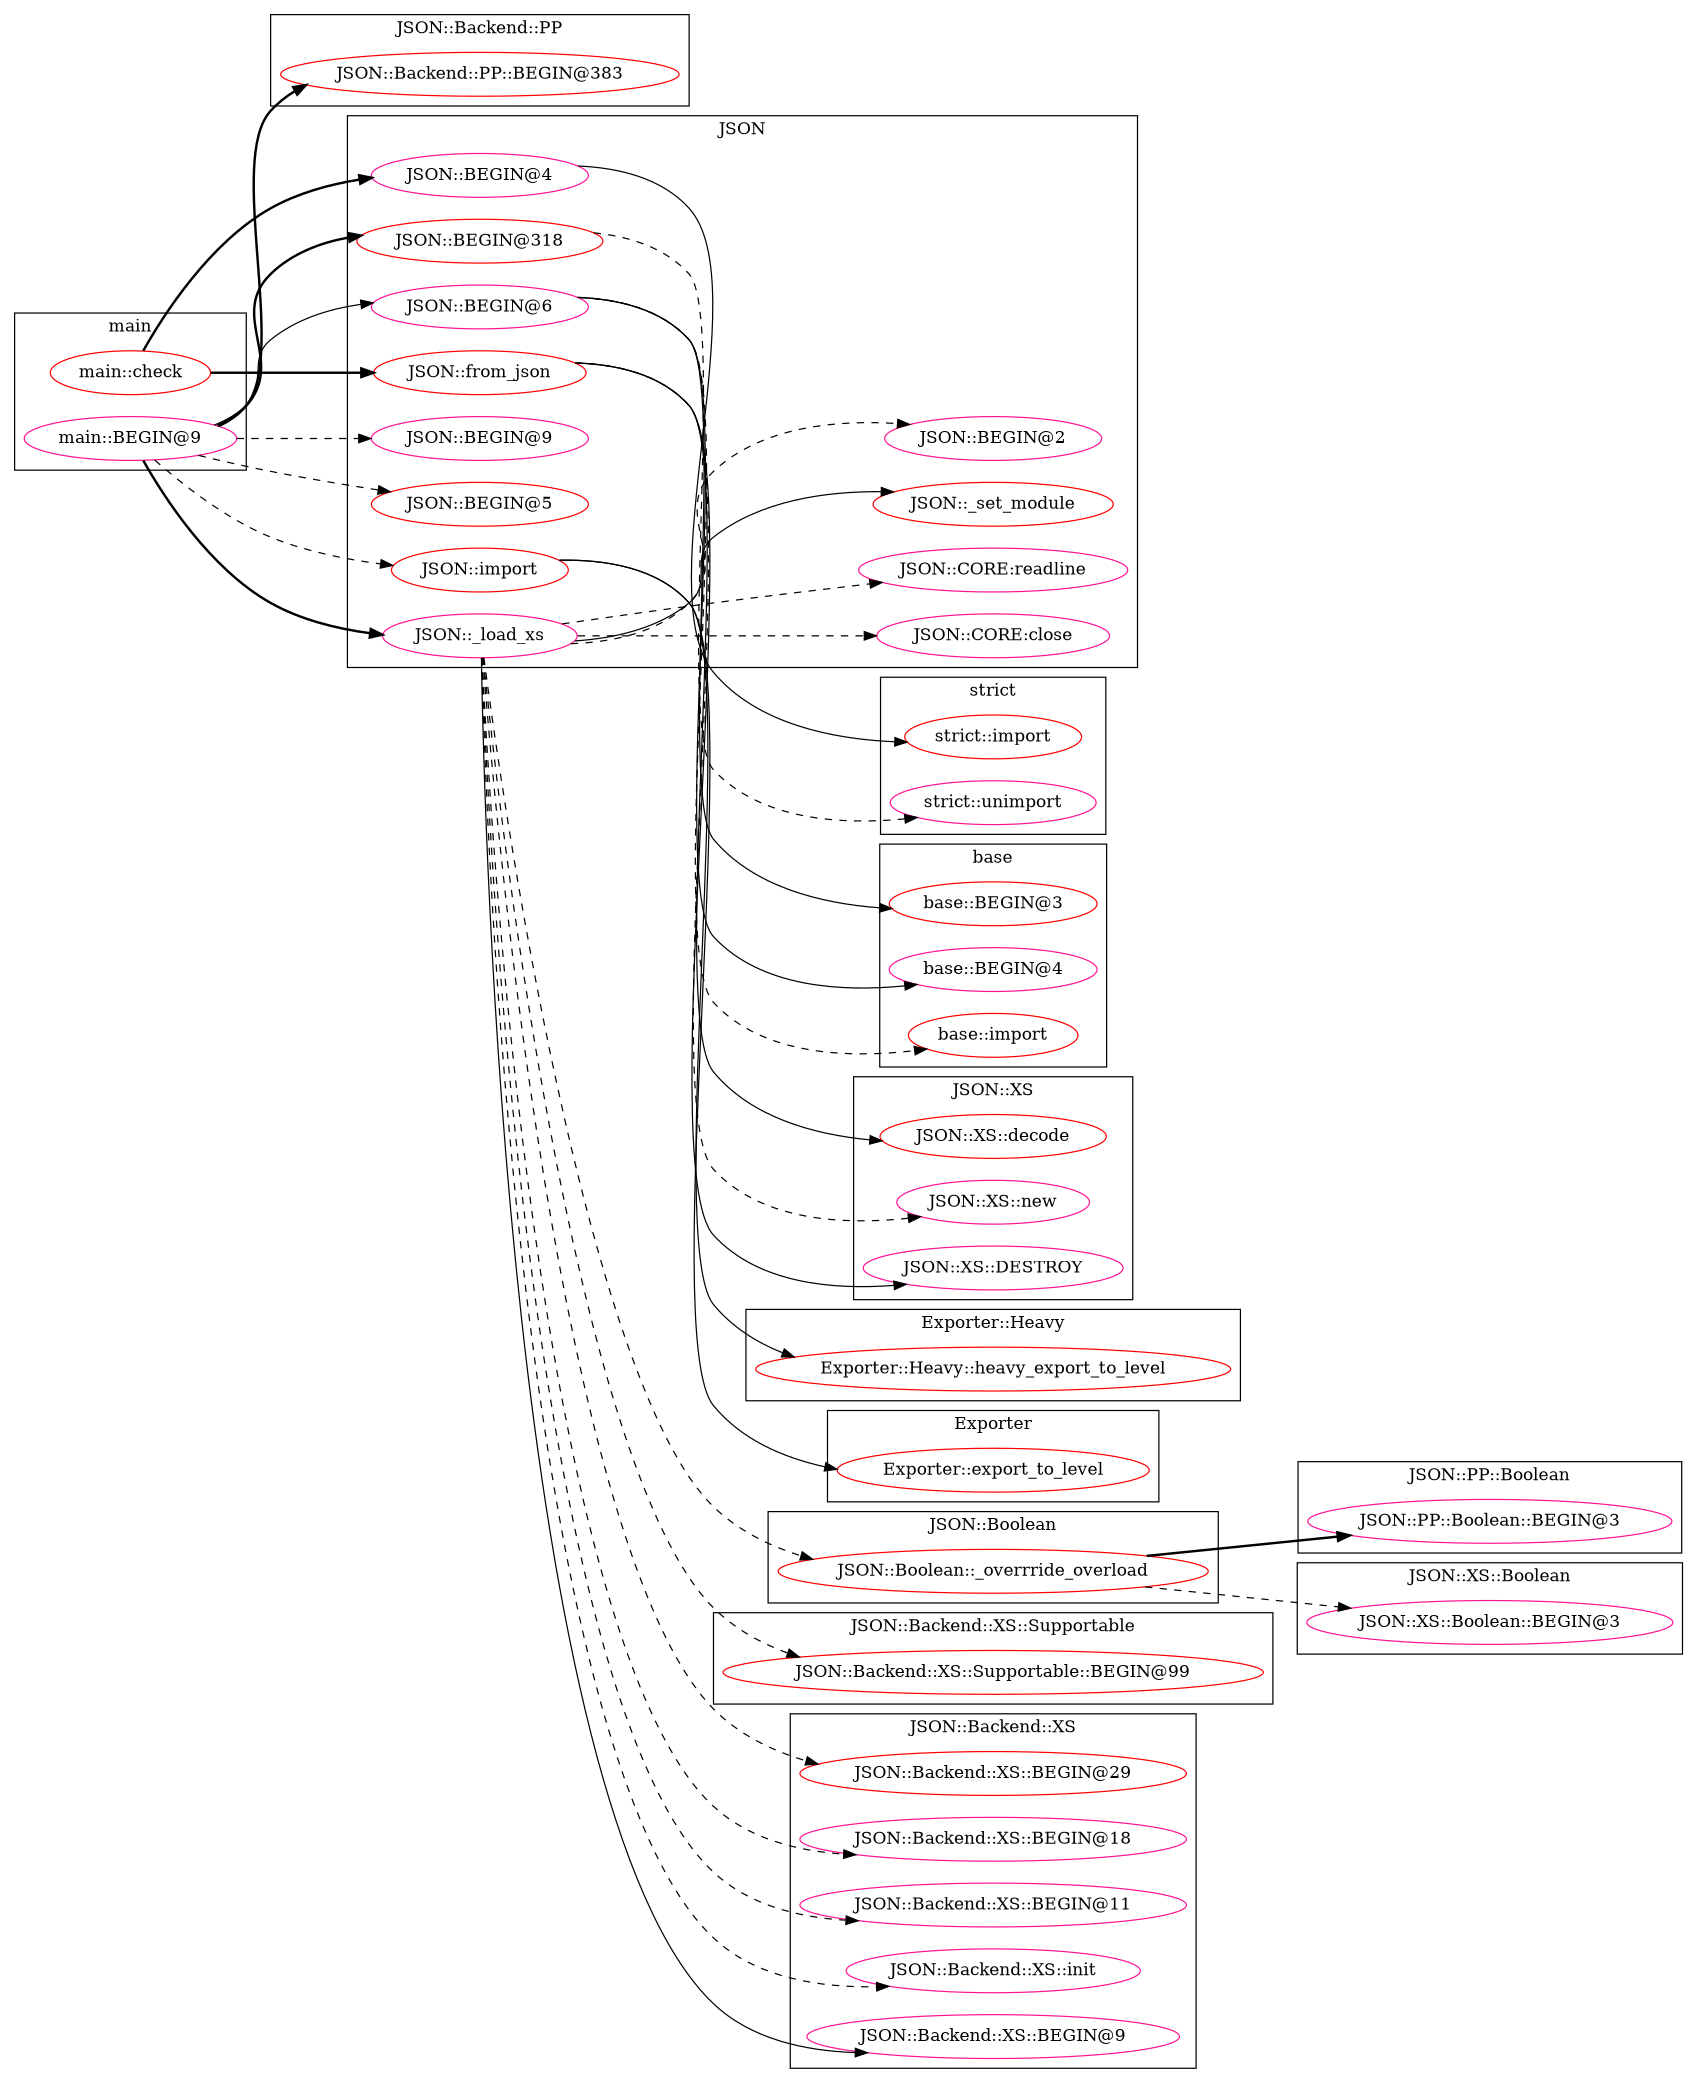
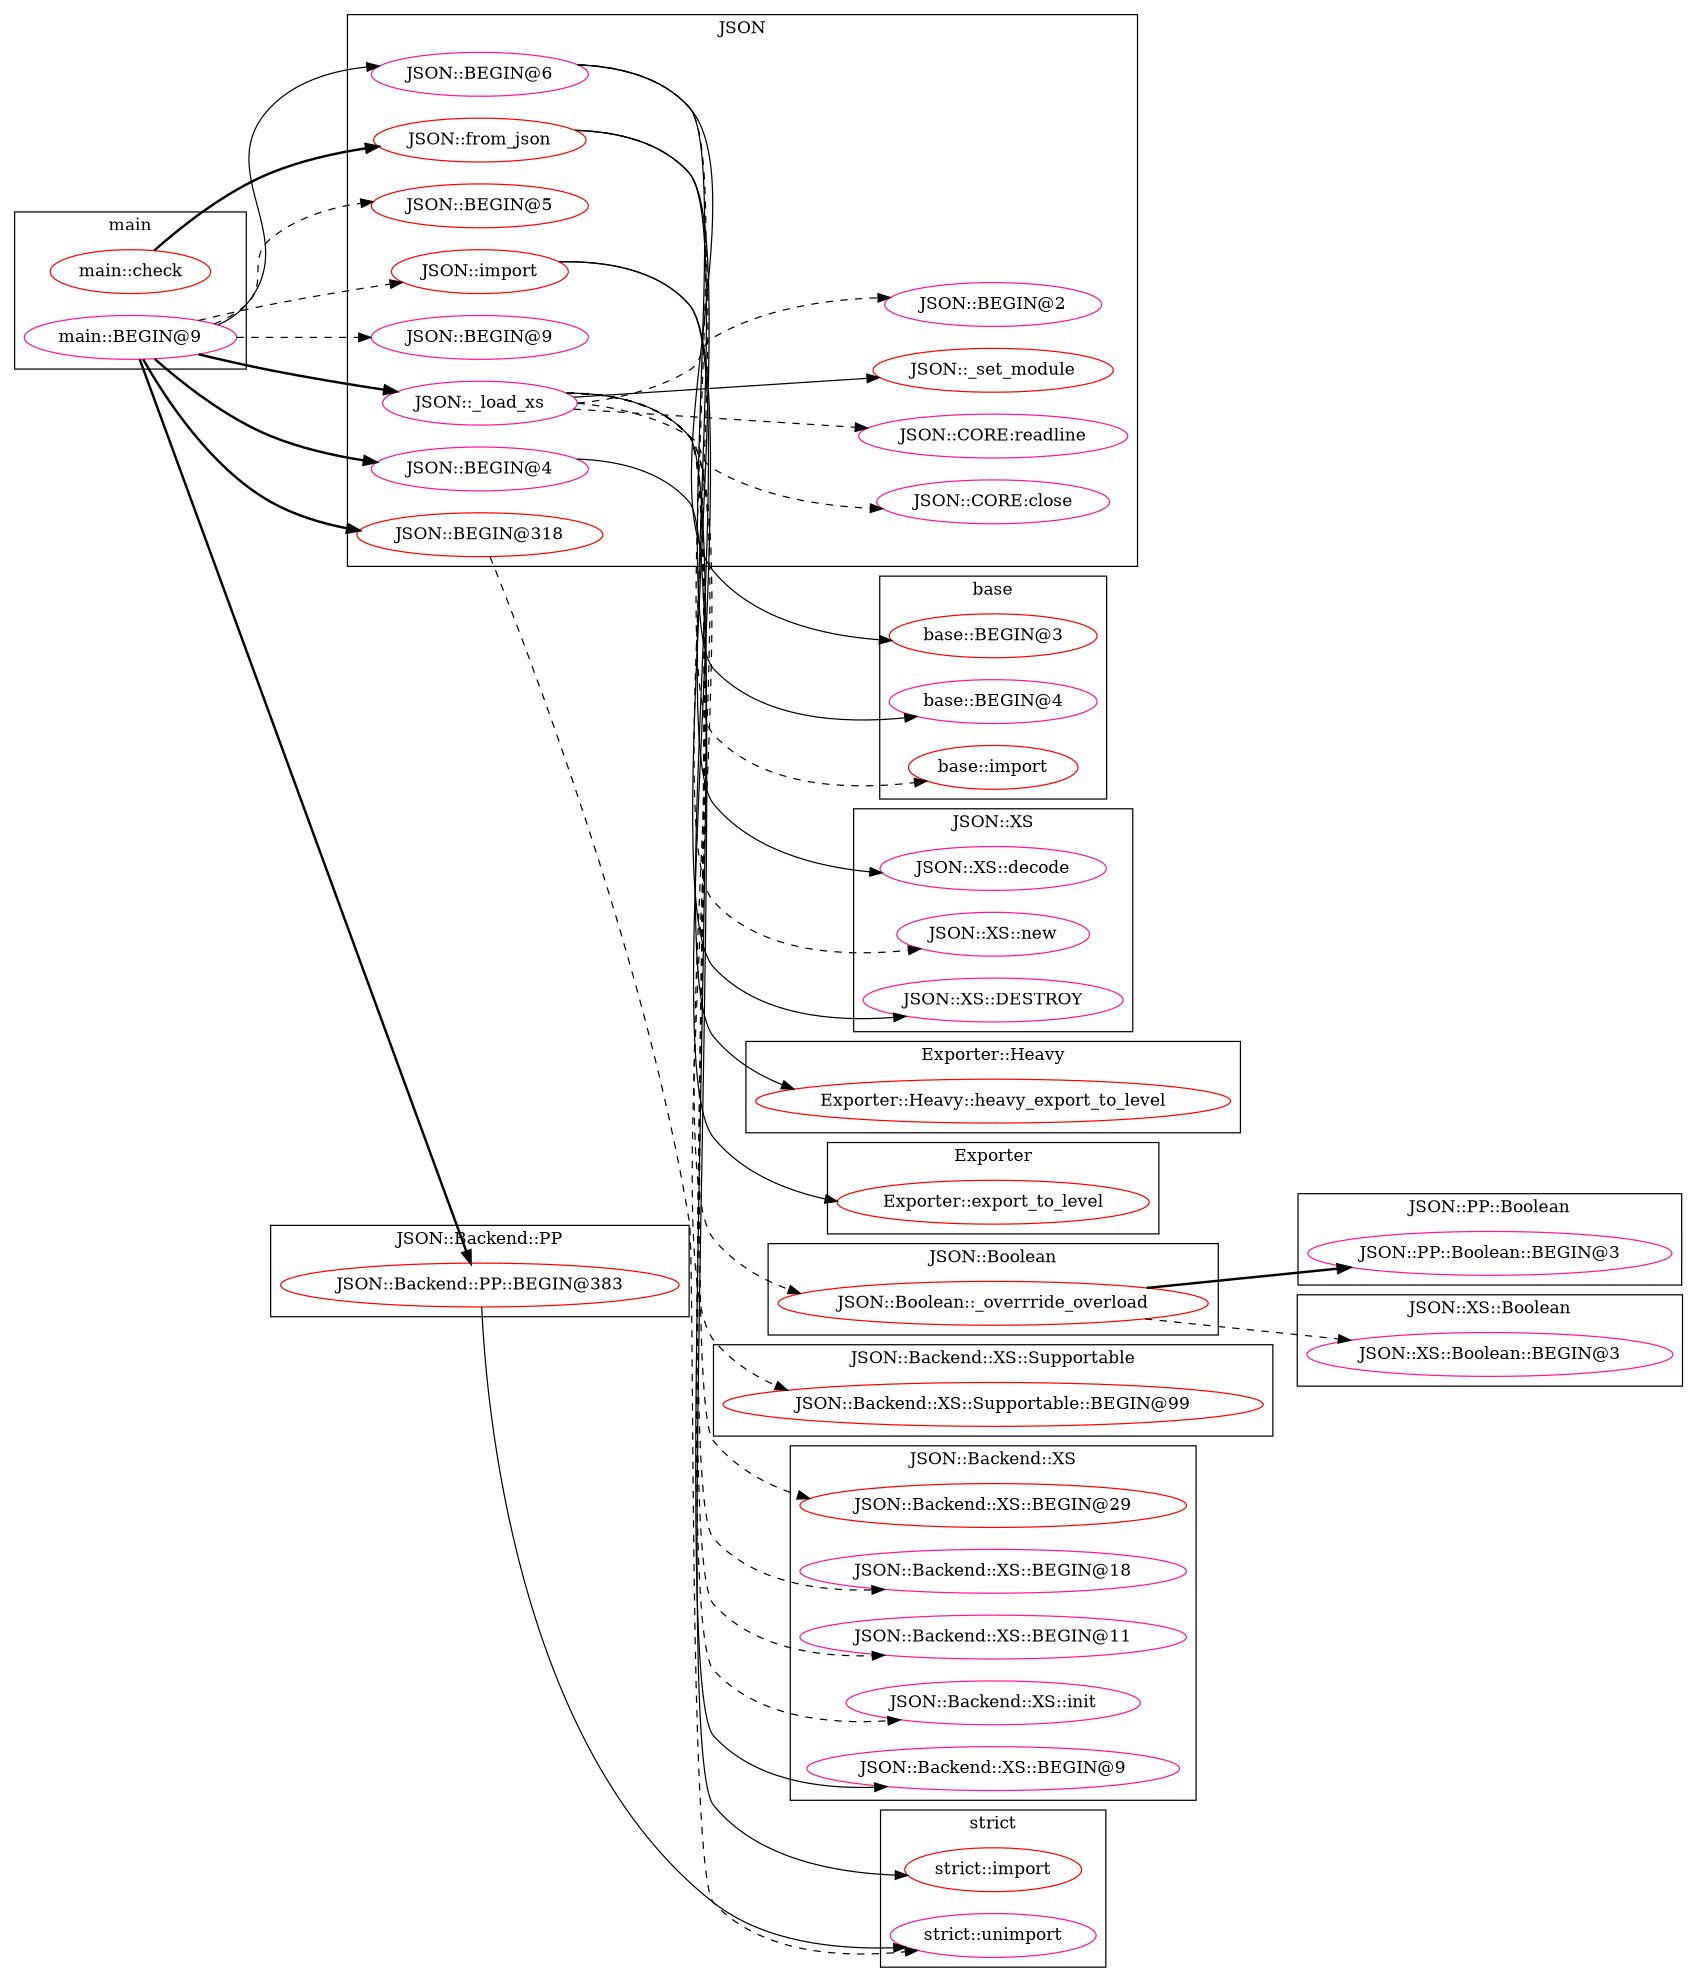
edge "main::check" -> "JSON::BEGIN@4": now "main::BEGIN@9" -> "JSON::BEGIN@4"
node "JSON::XS::decode": color red -> deeppink
edge "JSON::Backend::PP::BEGIN@383" -> "strict::unimport": added
